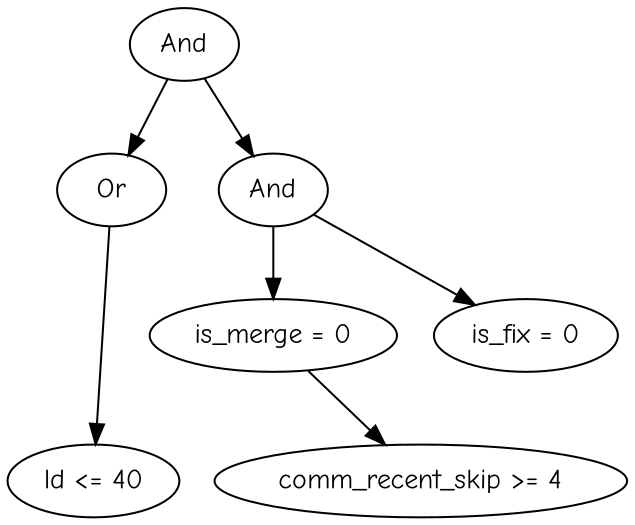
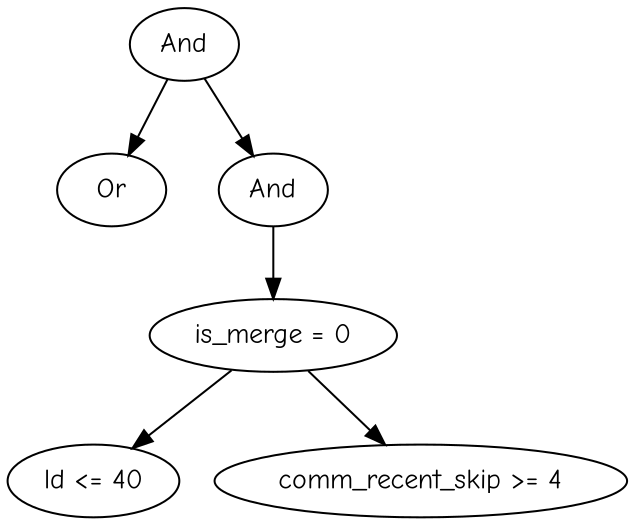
edge "Or" -> "ld <= 40": now "is_merge = 0" -> "ld <= 40"
node "is_fix = 0": removed
